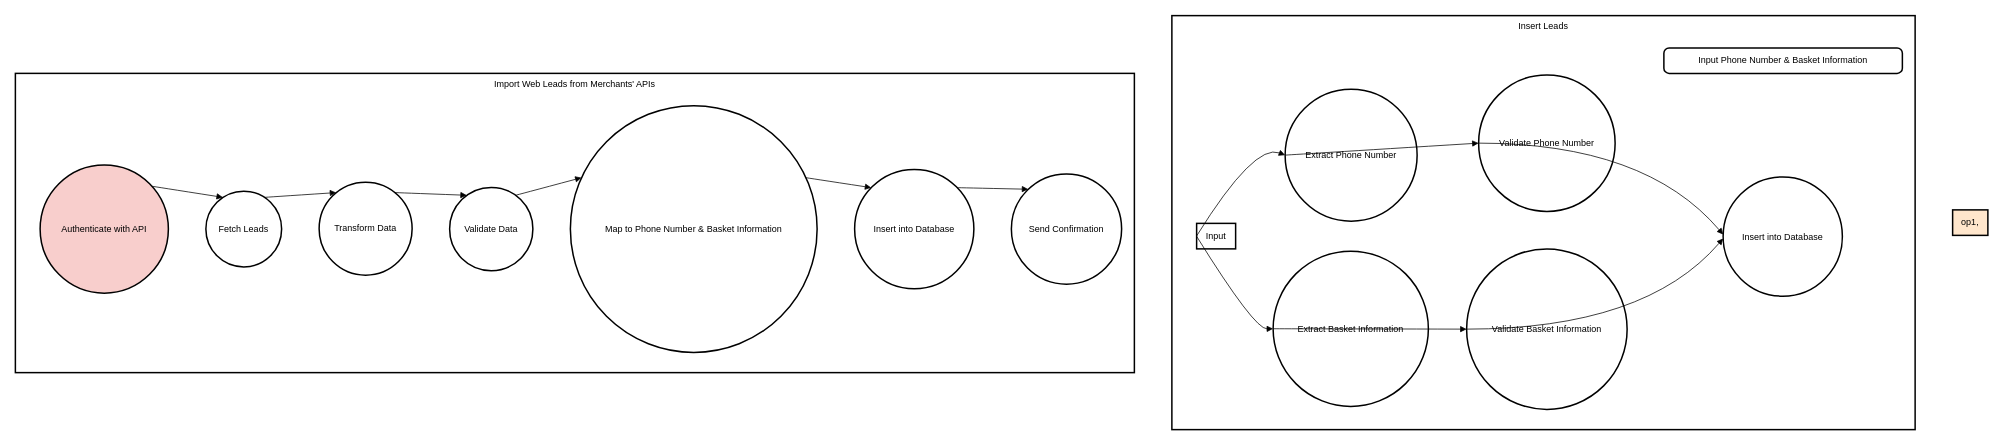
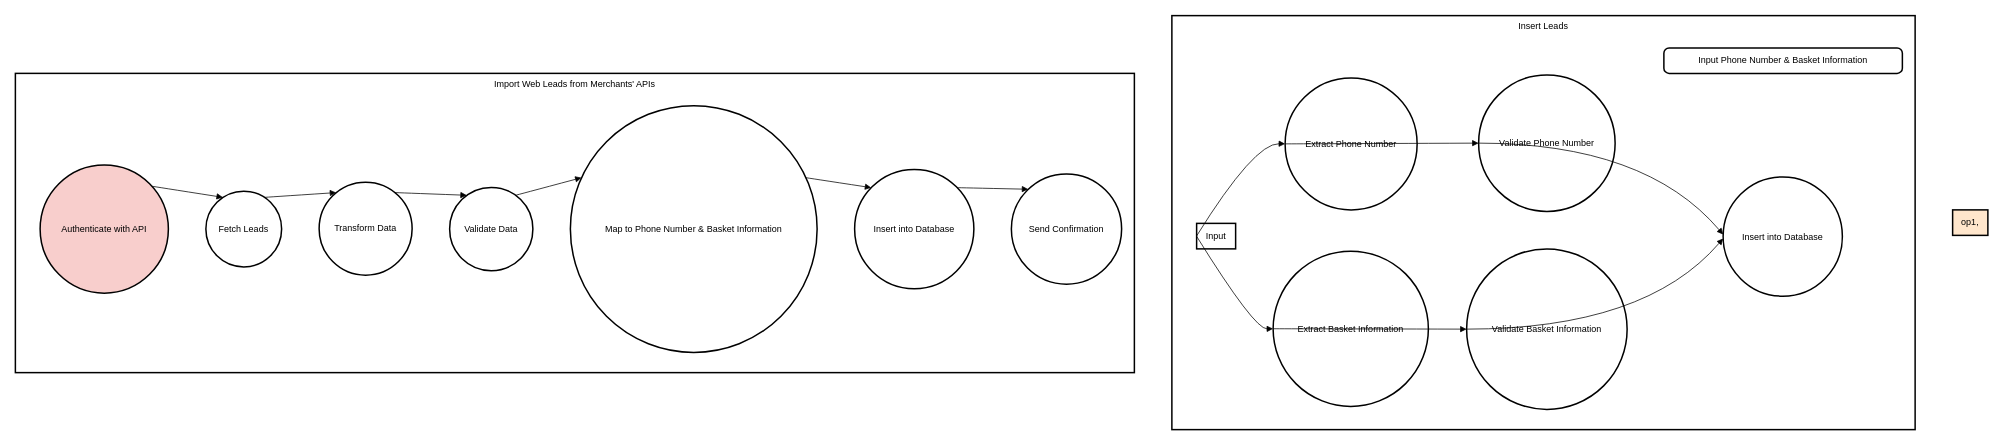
node "Extract Phone Number": moved (1351, 155) -> (1351, 144)
